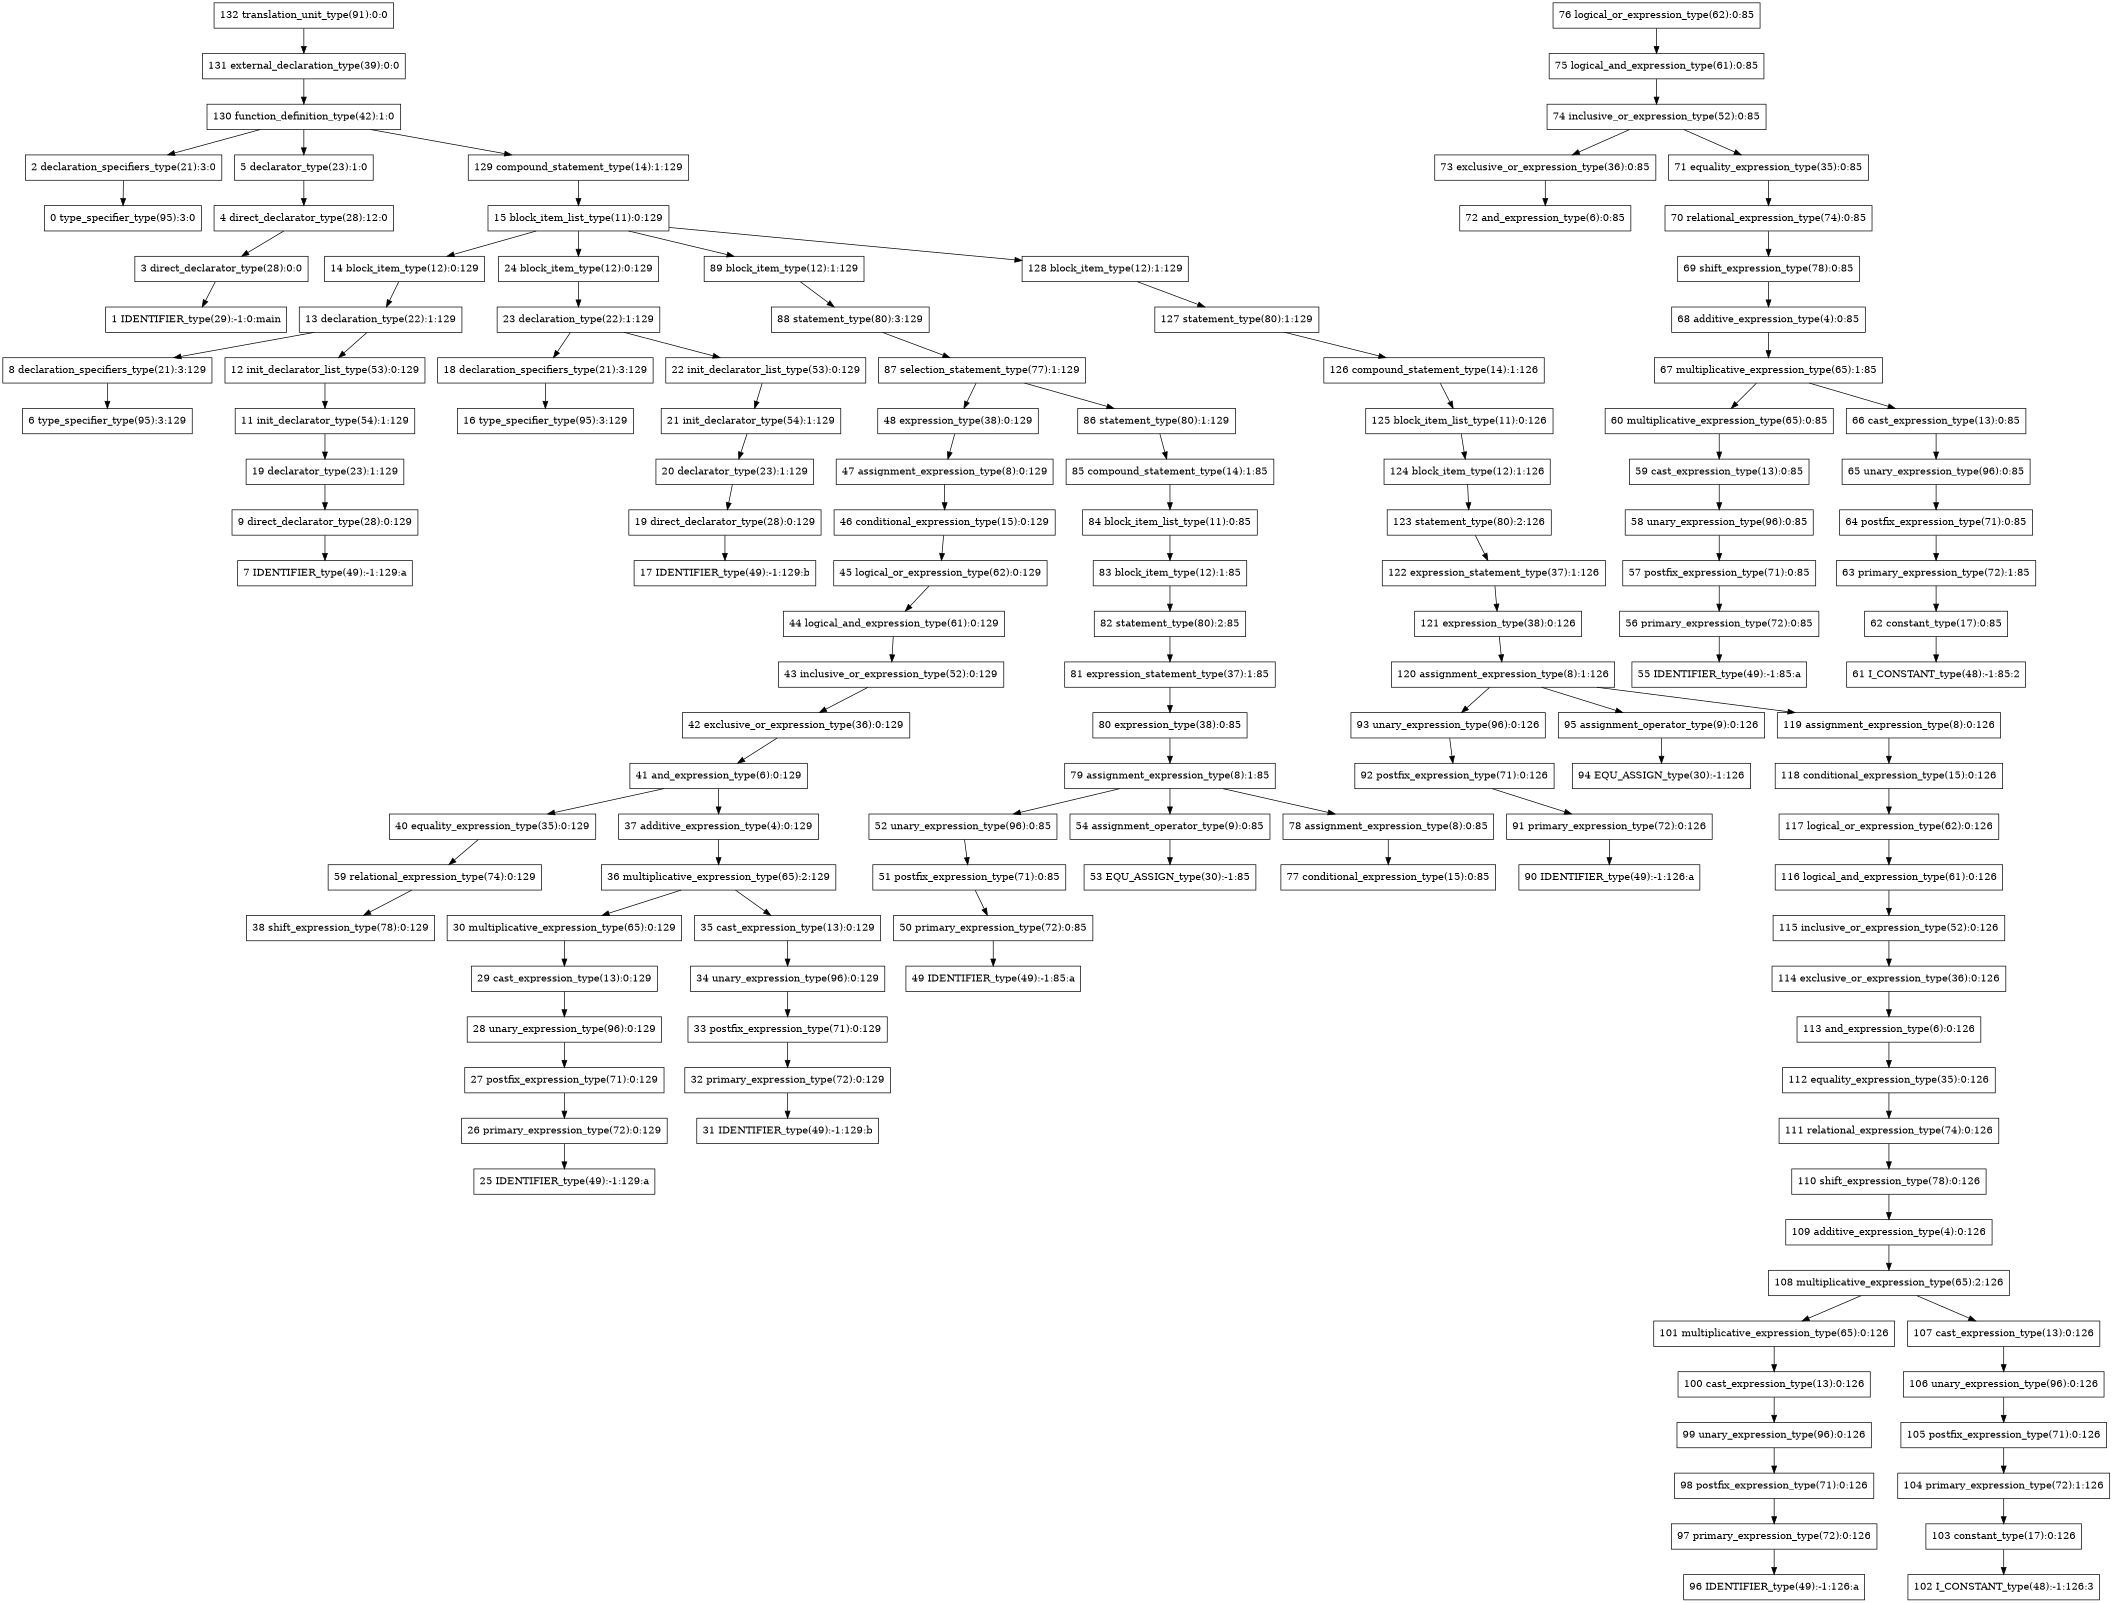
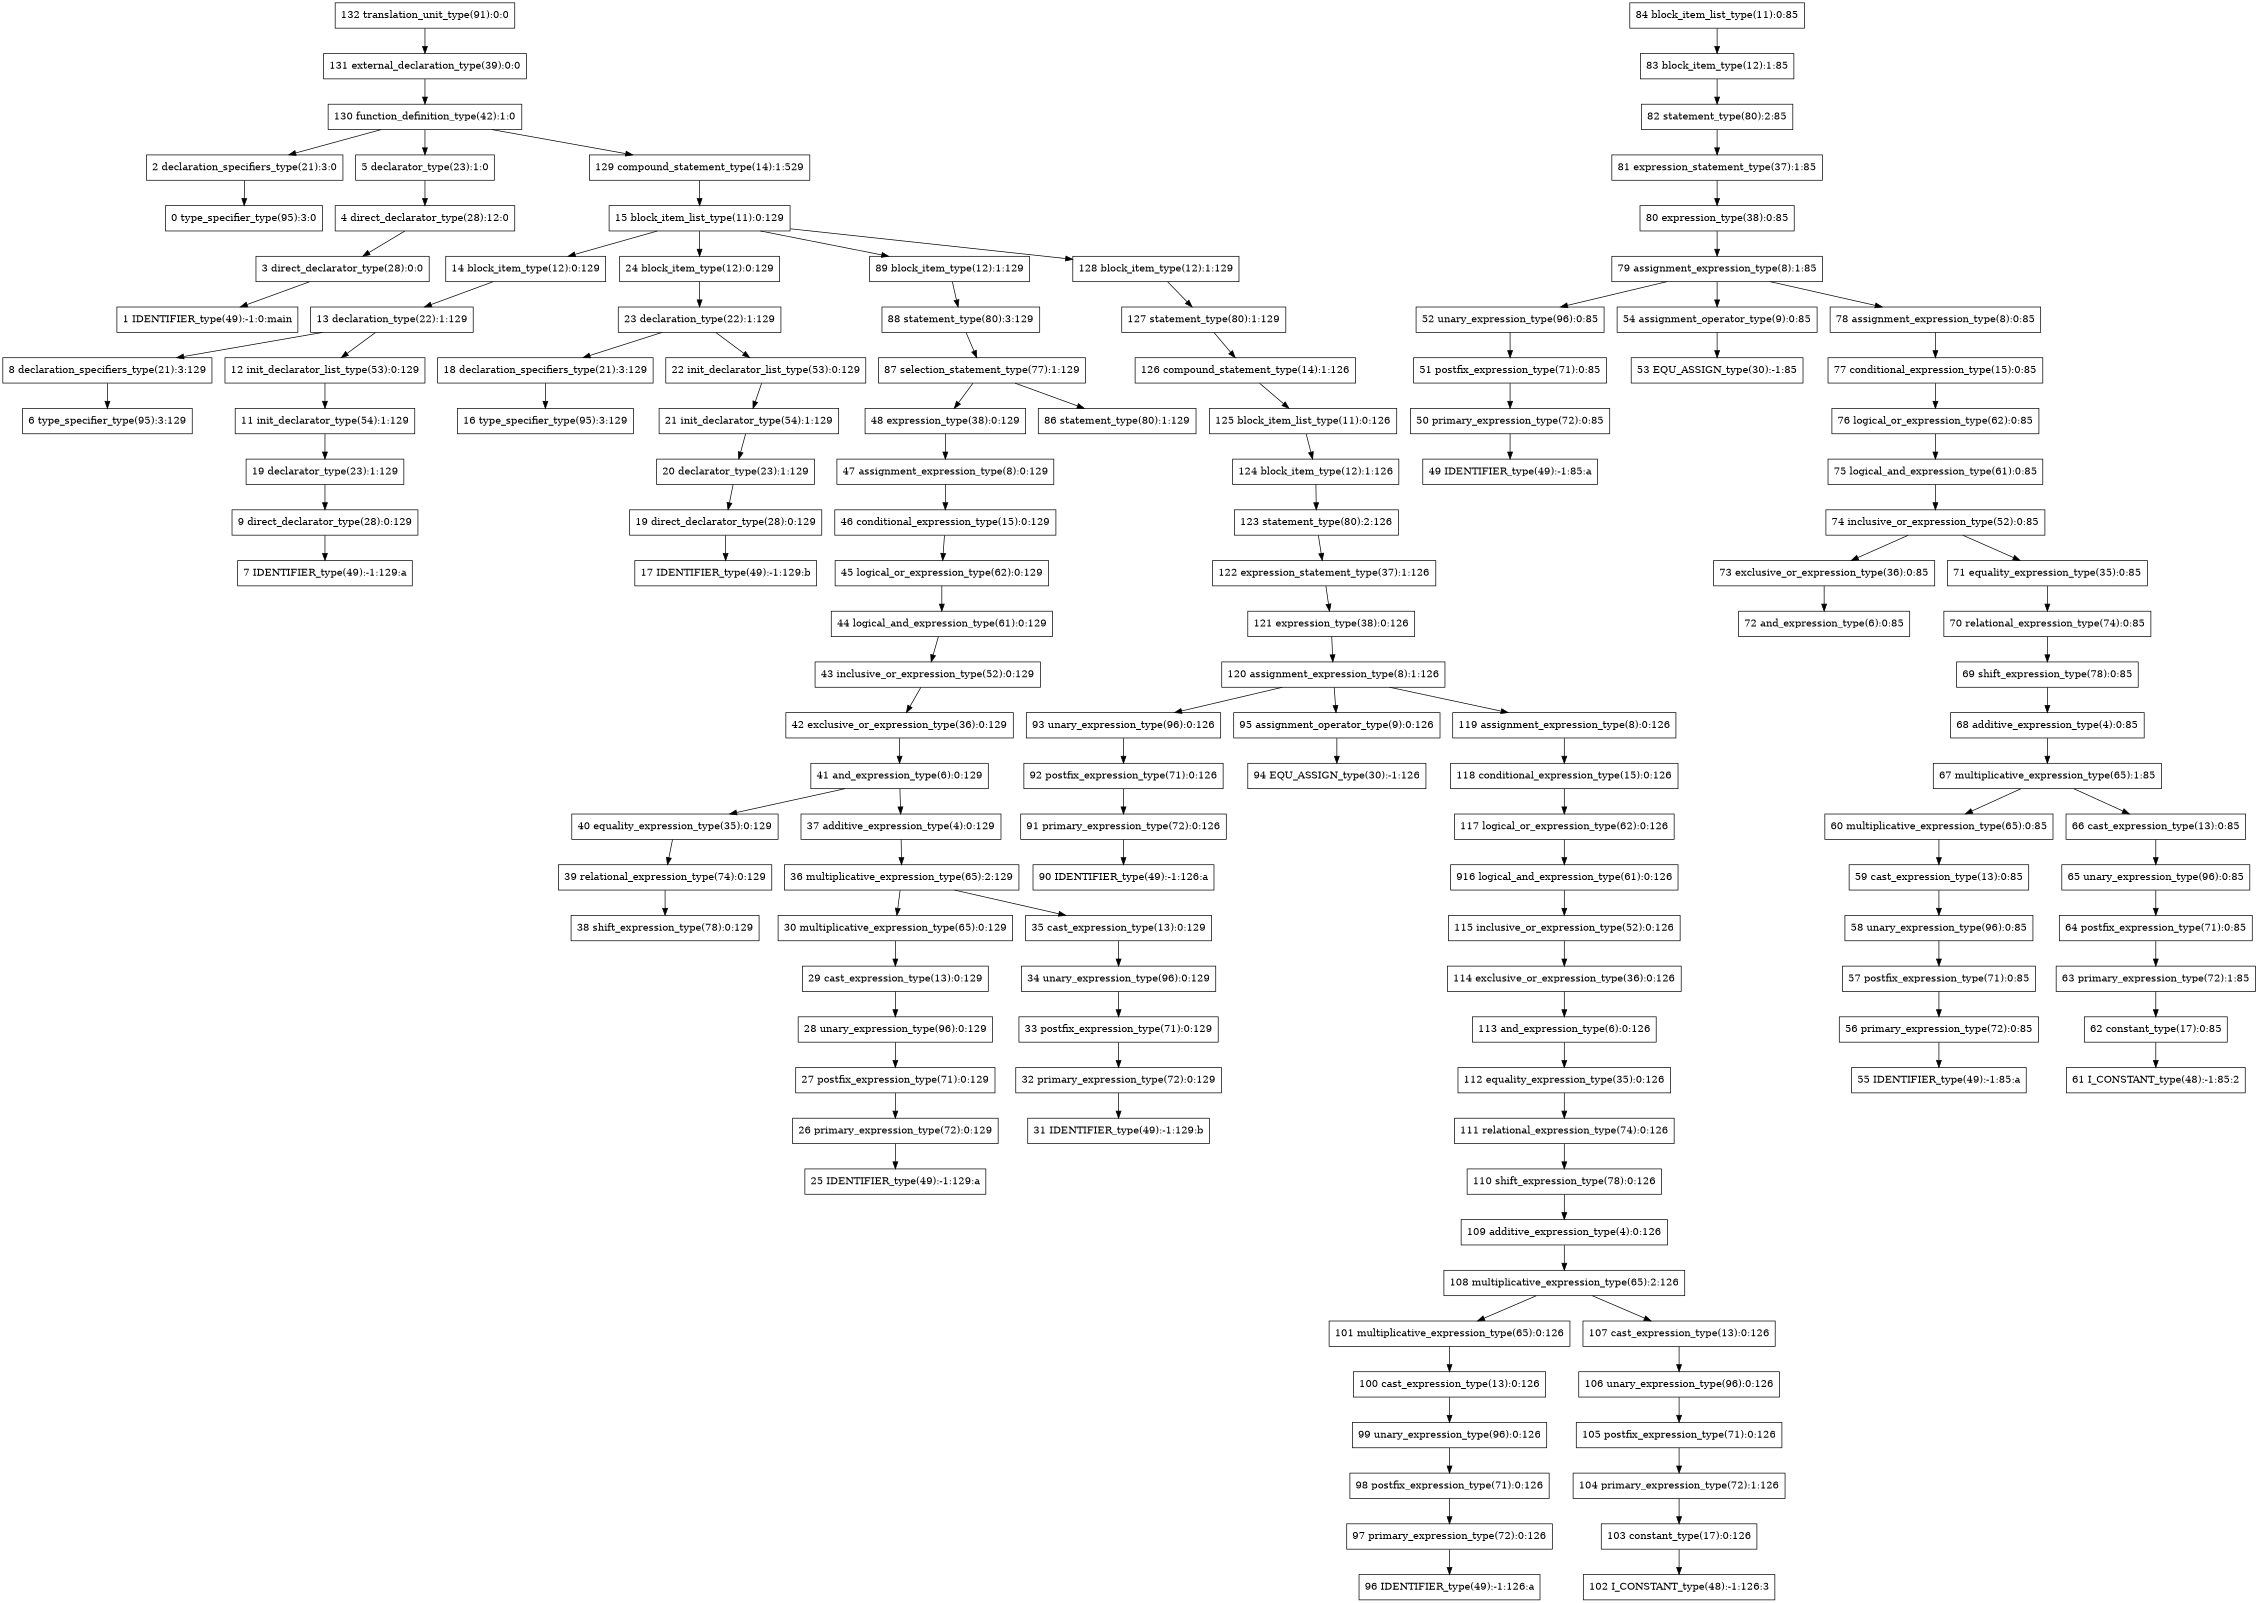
node "129 compound_statement_type(14):1:129": label "129 compound_statement_type(14):1:129" -> "129 compound_statement_type(14):1:529"
node "1 IDENTIFIER_type(29):-1:0:main": label "1 IDENTIFIER_type(29):-1:0:main" -> "1 IDENTIFIER_type(49):-1:0:main"
edge "77 conditional_expression_type(15):0:85" -> "76 logical_or_expression_type(62):0:85": added
node "85 compound_statement_type(14):1:85": removed
node "59 relational_expression_type(74):0:129": label "59 relational_expression_type(74):0:129" -> "39 relational_expression_type(74):0:129"
node "116 logical_and_expression_type(61):0:126": label "116 logical_and_expression_type(61):0:126" -> "916 logical_and_expression_type(61):0:126"
